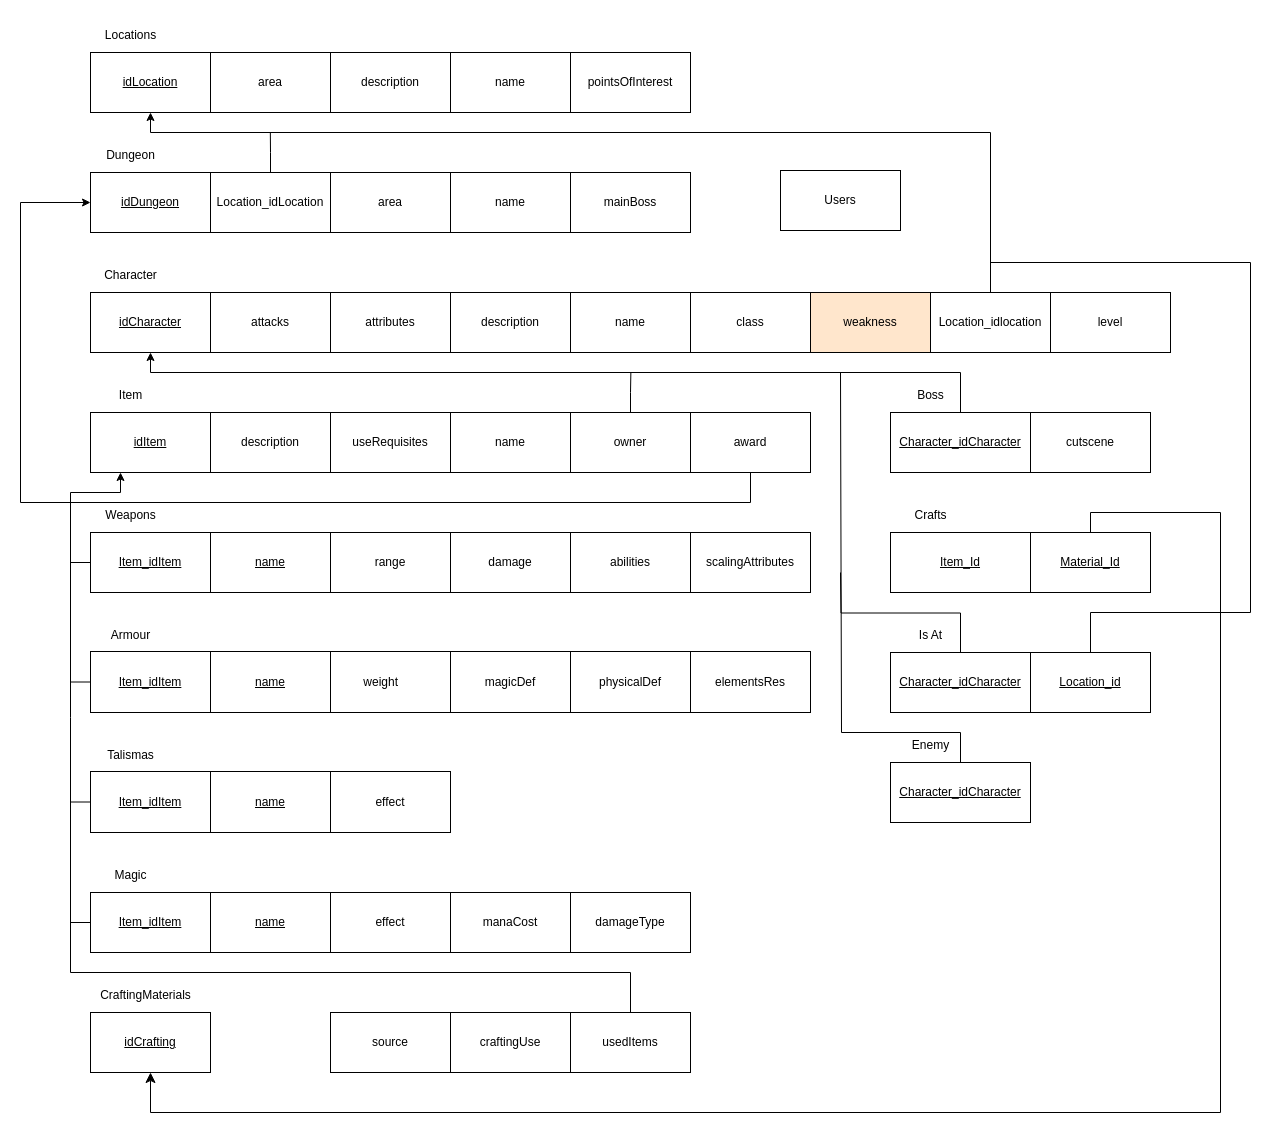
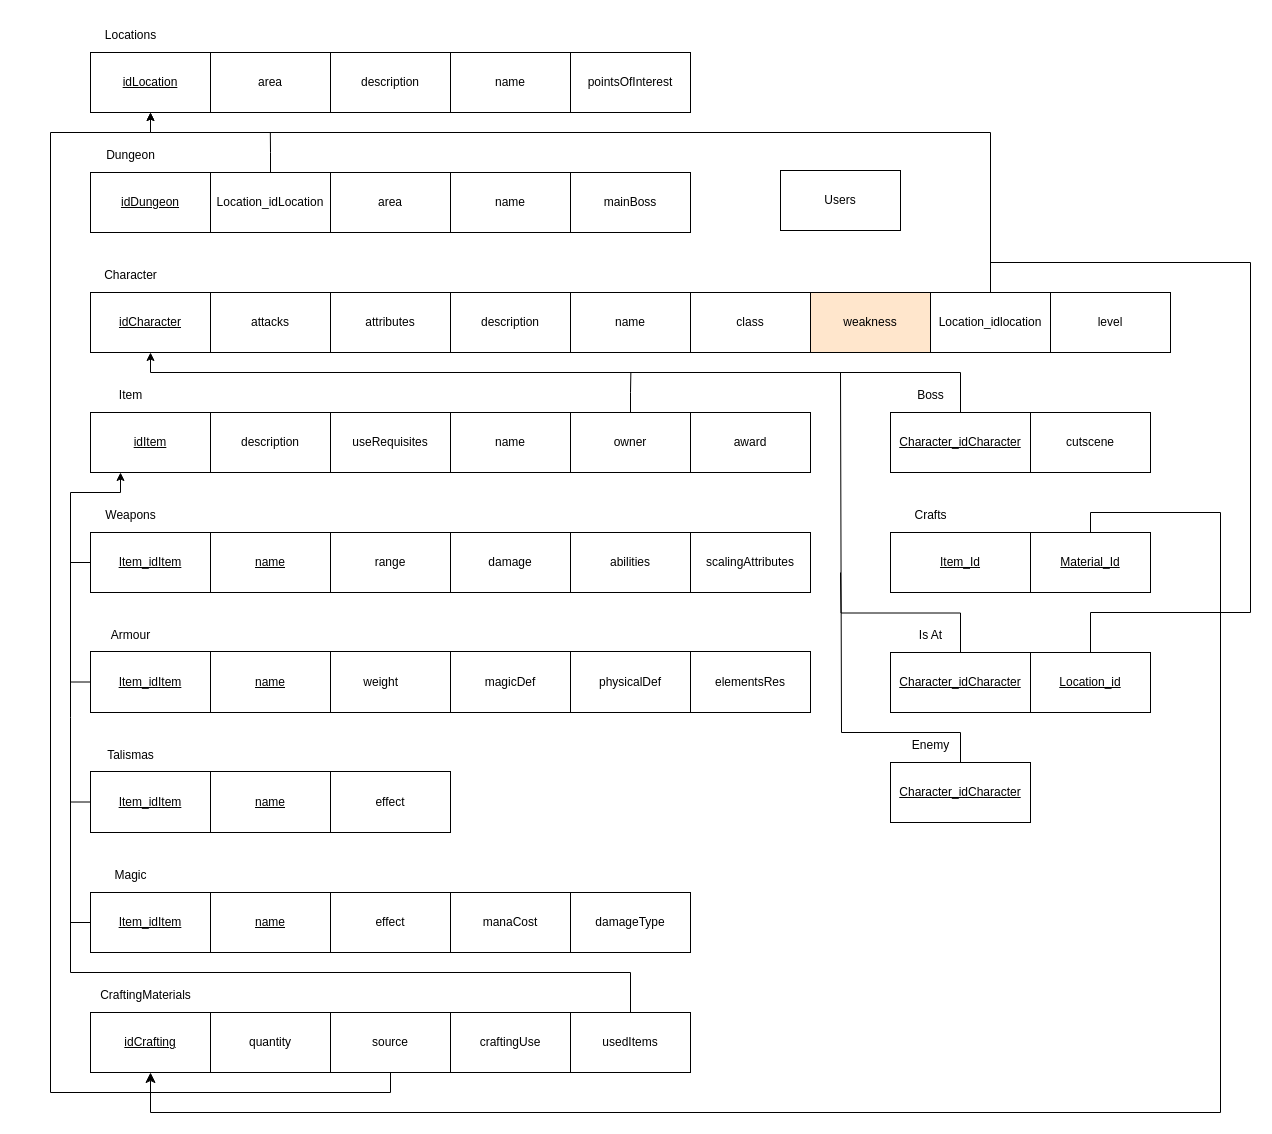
edge "award" -> "idDungeon": removed
edge "source" -> "idLocation": added
node "quantity": added
